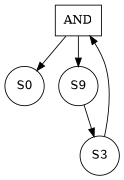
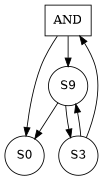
edge "S9" -> "S0": added
edge "S3" -> "S9": added
